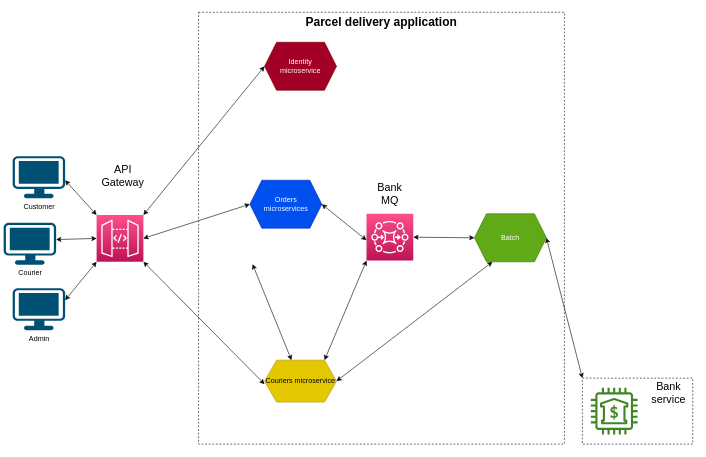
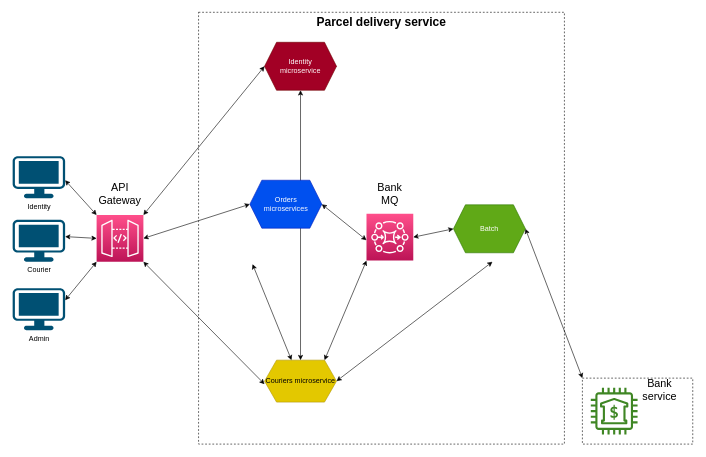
node "Parcel delivery application": label "Parcel delivery application" -> "Parcel delivery service"
node "API Gateway": moved (123, 176) -> (120, 194)
node "Customer": label "Customer" -> "Identity"
node "Batch": moved (510, 238) -> (489, 229)
node "Courier": moved (30, 244) -> (39, 241)
edge "Identity microservice" -- "Couriers microservice": added
node "Bank service": moved (669, 393) -> (660, 390)
